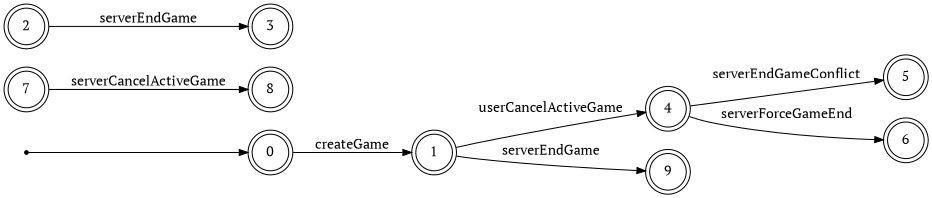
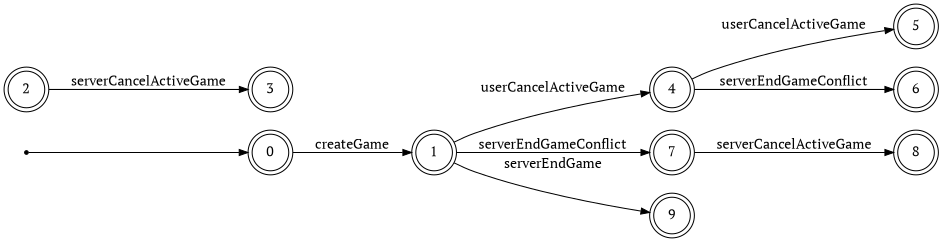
edge "2" -> "3": label " serverEndGame " -> " serverCancelActiveGame "
edge "4" -> "5": label " serverEndGameConflict " -> " userCancelActiveGame "
edge "4" -> "6": label " serverForceGameEnd " -> " serverEndGameConflict "
edge "1" -> "7": added, label "serverEndGameConflict"
